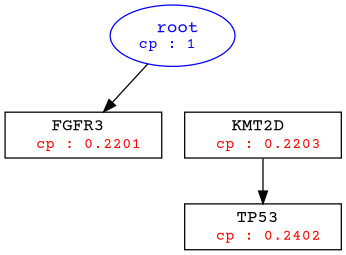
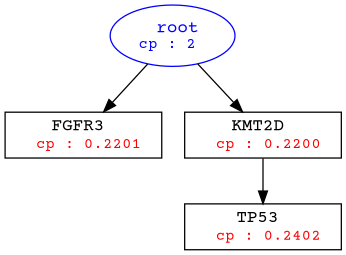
node "root": text "cp : 1" -> "cp : 2"
edge "root" -> "KMT2D": added
node "KMT2D": text "cp : 0.2203" -> "cp : 0.2200"
